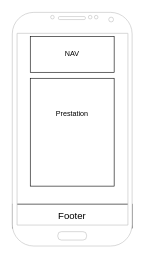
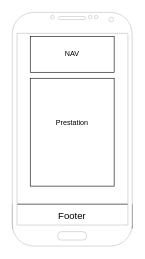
node "Prestation": moved (72, 114) -> (72, 123)
